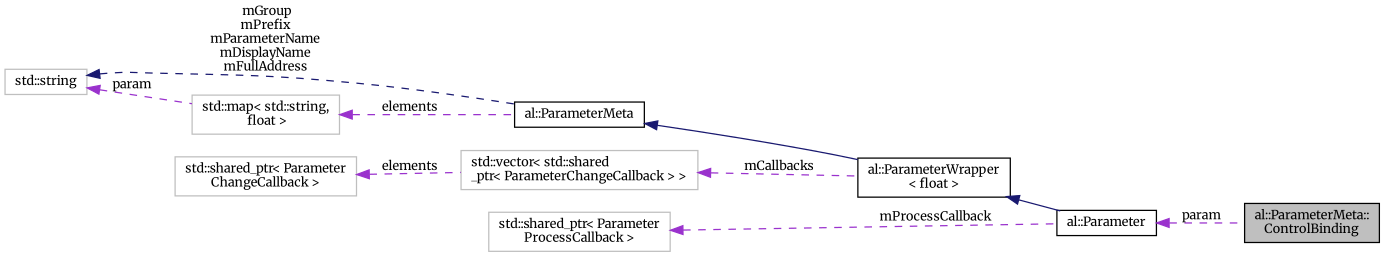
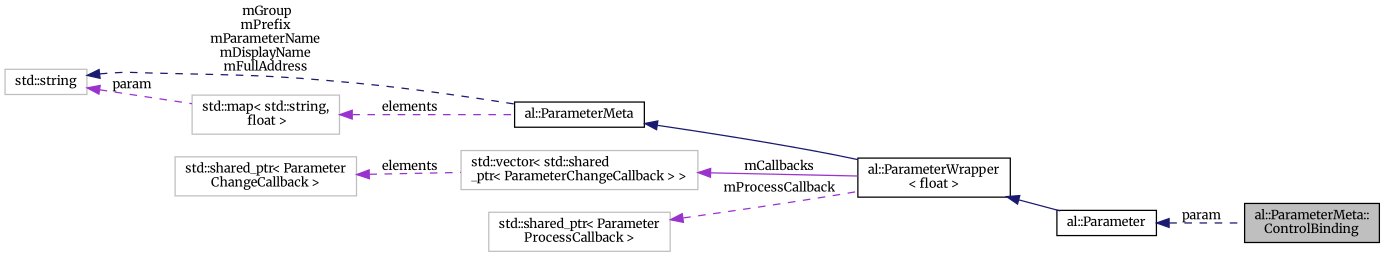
edge "al::ParameterWrapper < float >" -> "std::vector< std::shared _ptr< ParameterChangeCallback > >": style dashed -> solid
edge "al::ParameterMeta:: ControlBinding" -> "al::Parameter": color darkorchid3 -> midnightblue
edge "al::Parameter" -> "std::shared_ptr< Parameter ProcessCallback >": now "al::ParameterWrapper < float >" -> "std::shared_ptr< Parameter ProcessCallback >"
